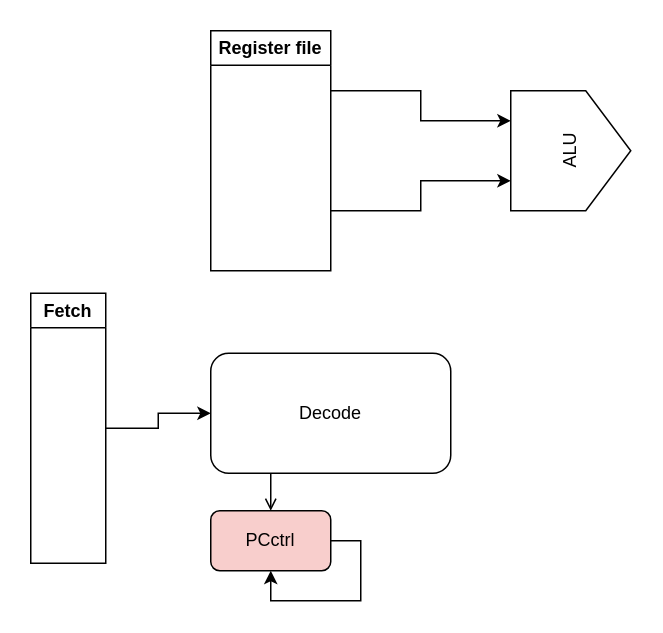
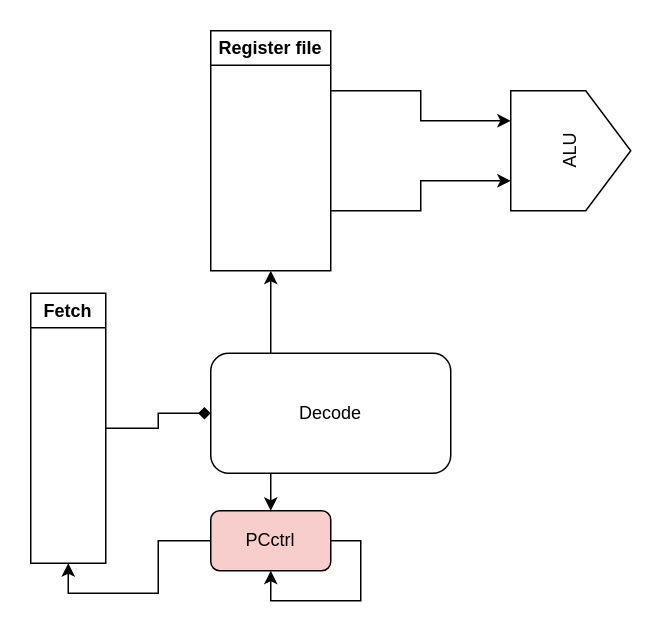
edge "Decode" -> "Register file": added
edge "Fetch" -> "Decode": arrowhead classic -> diamond
edge "Decode" -> "PCctrl": arrowhead open -> classic
edge "PCctrl" -> "Fetch": added
